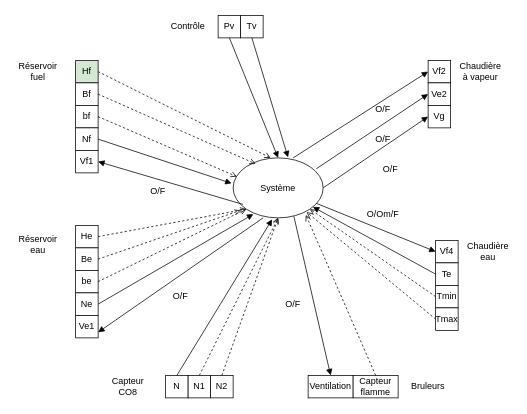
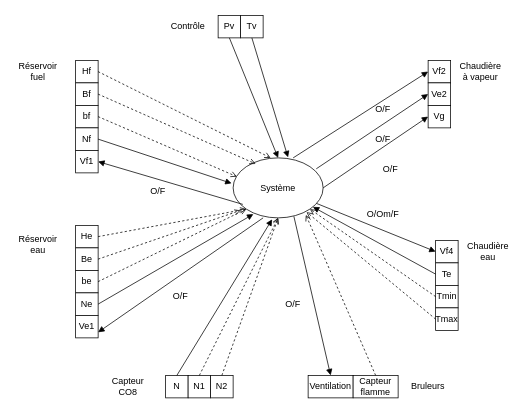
node "Hf": fillcolor #d5e8d4 -> #ffffff
